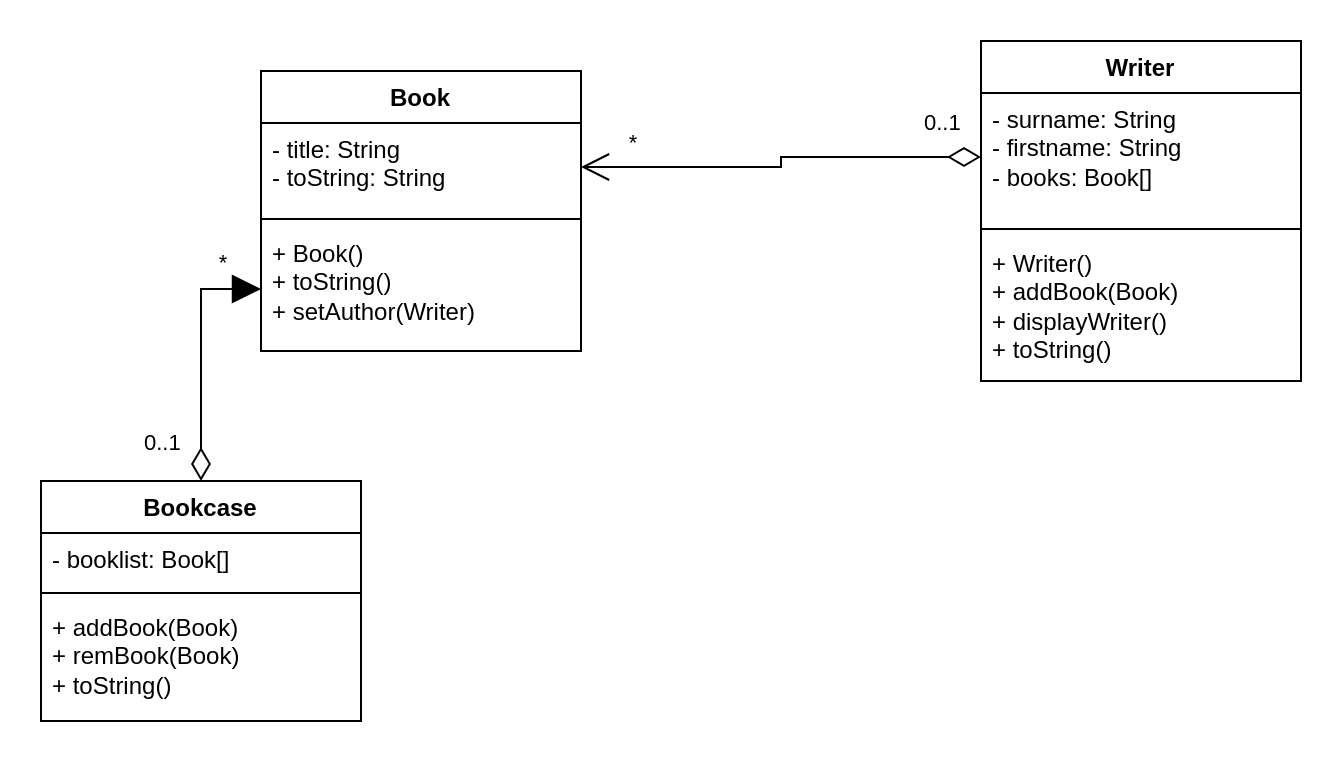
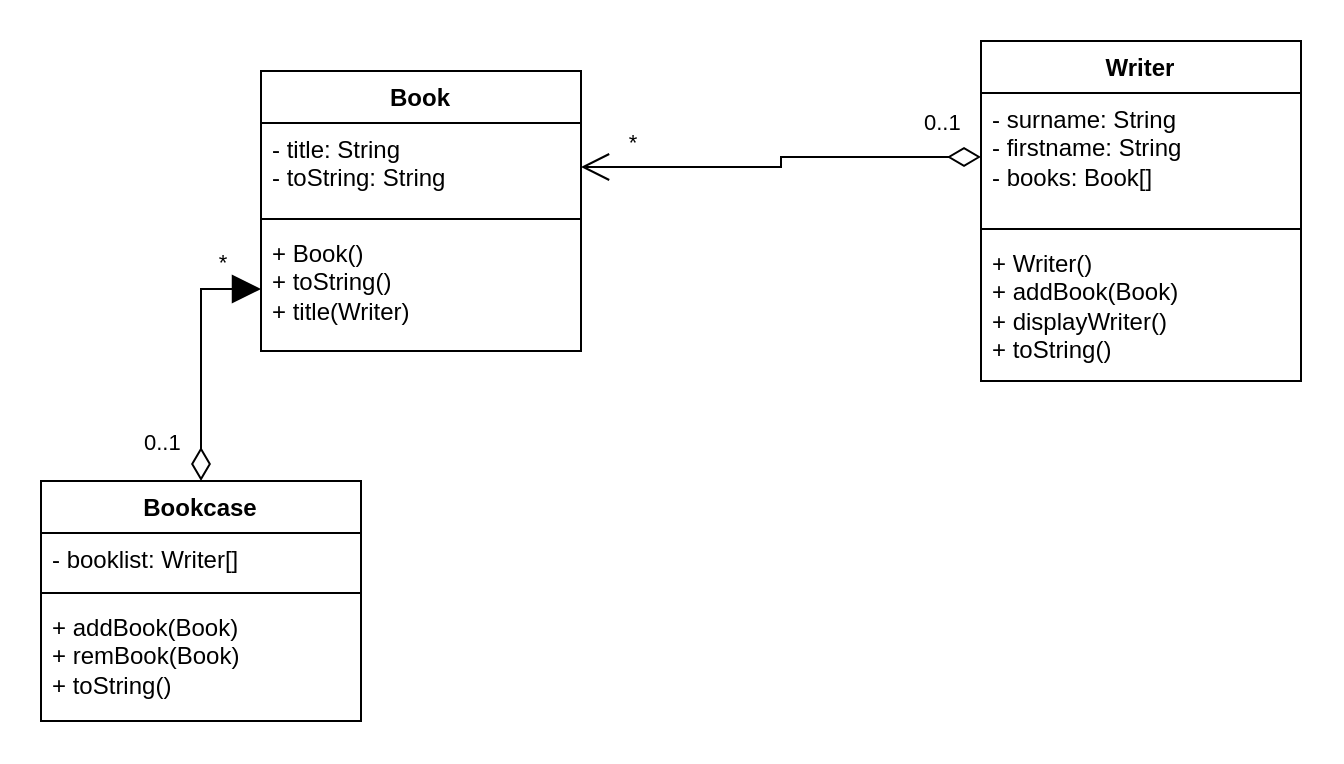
node "+ Book() + toString() + setAuthor(Writer)": label "+ Book() + toString() + setAuthor(Writer)" -> "+ Book() + toString() + title(Writer)"
node "- booklist: Book[]": label "- booklist: Book[]" -> "- booklist: Writer[]"
